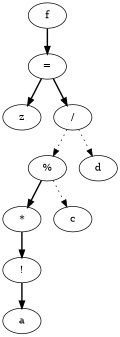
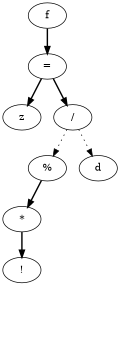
node "c": removed
node "a": removed
